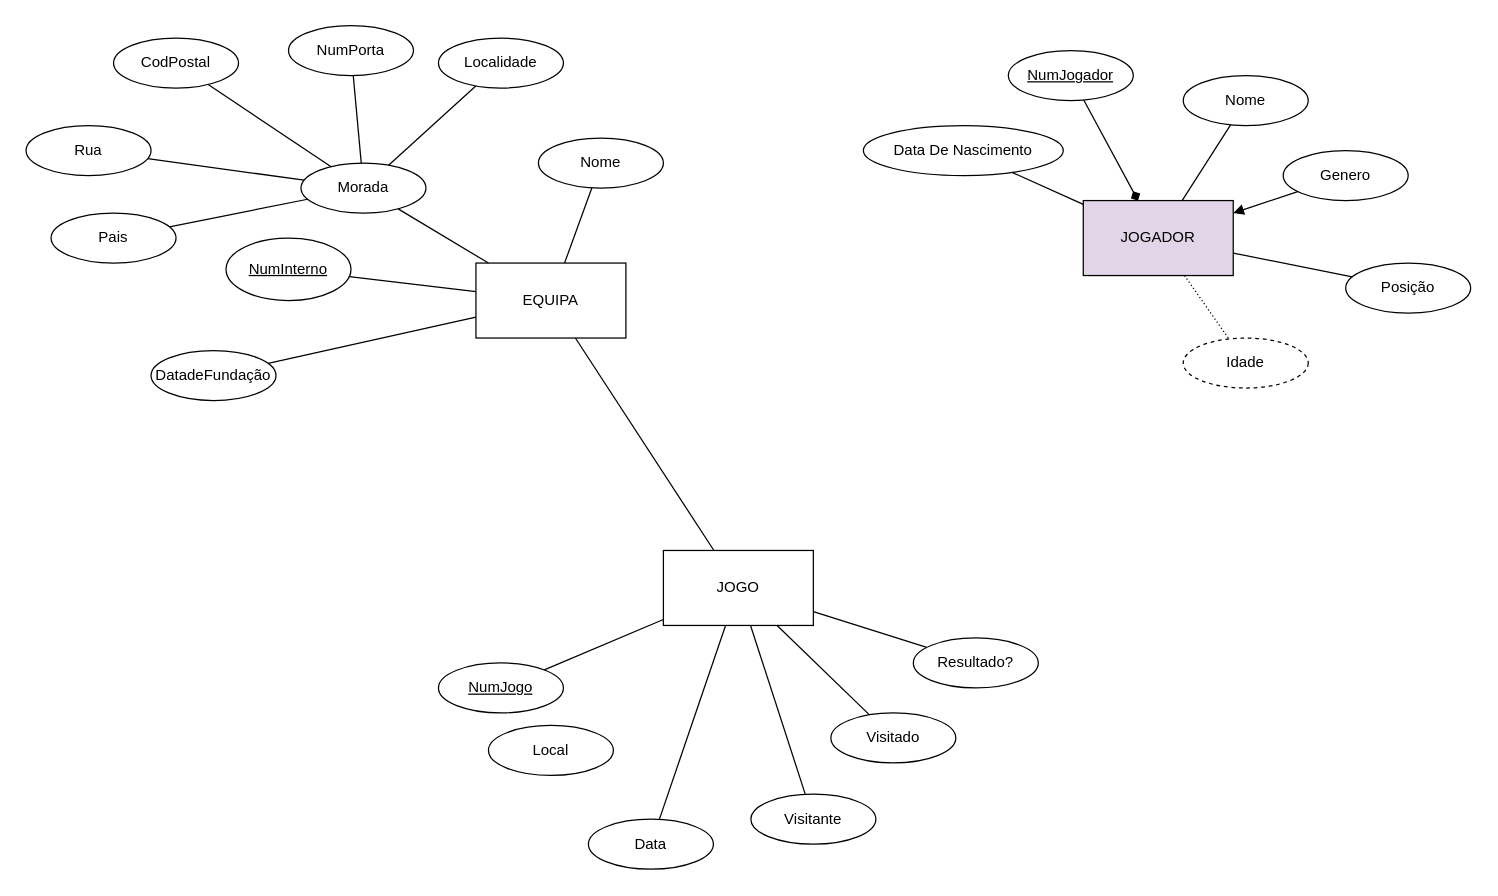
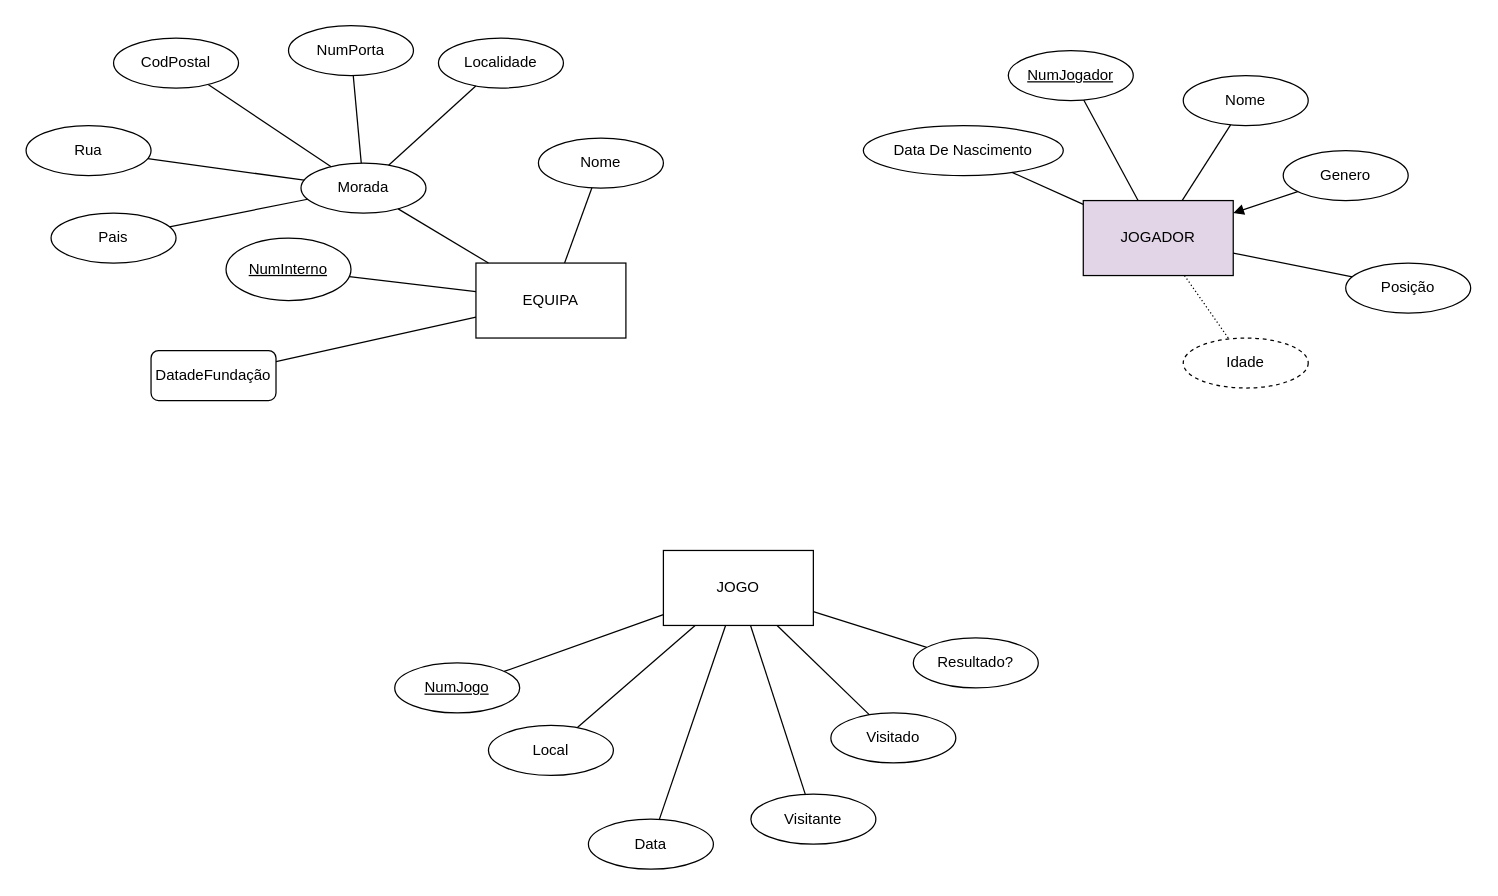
edge "NumJogador" -> "JOGADOR": arrowhead diamond -> none
node "DatadeFundação": shape ellipse -> rounded rectangle
edge "EQUIPA" -- "JOGO": now "Local" -- "JOGO"
node "NumJogo": moved (501, 688) -> (457, 688)
